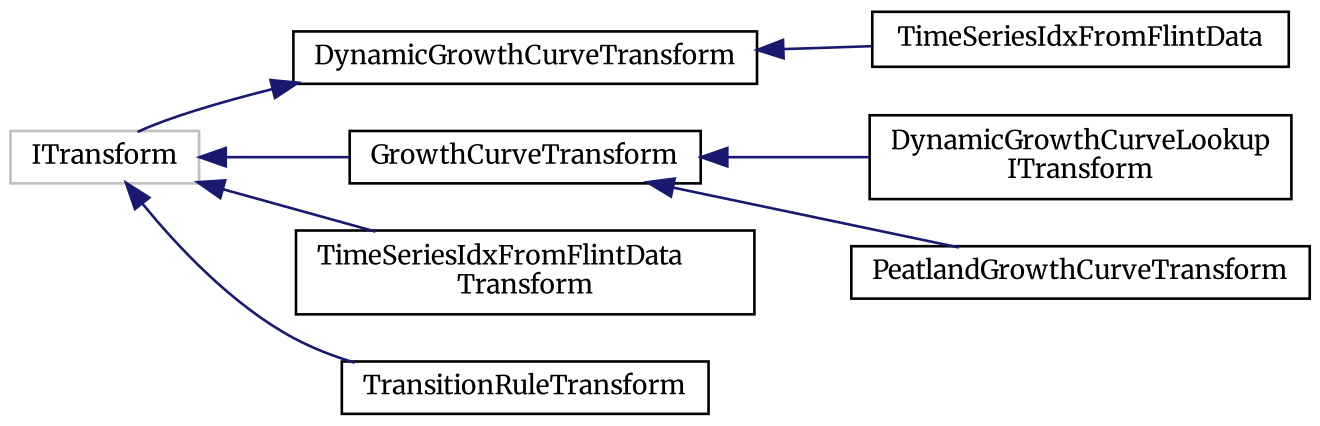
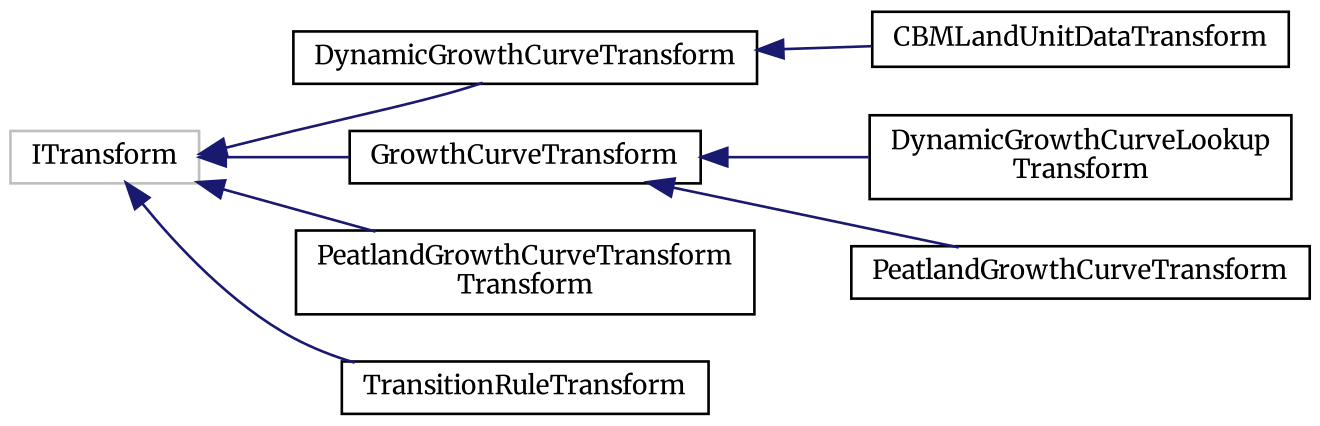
node "TimeSeriesIdxFromFlintData": label "TimeSeriesIdxFromFlintData" -> "CBMLandUnitDataTransform"
edge "ITransform" -> "DynamicGrowthCurveTransform": reversed
node "DynamicGrowthCurveLookup ITransform": label "DynamicGrowthCurveLookup ITransform" -> "DynamicGrowthCurveLookup Transform"
node "TimeSeriesIdxFromFlintData Transform": label "TimeSeriesIdxFromFlintData Transform" -> "PeatlandGrowthCurveTransform Transform"
